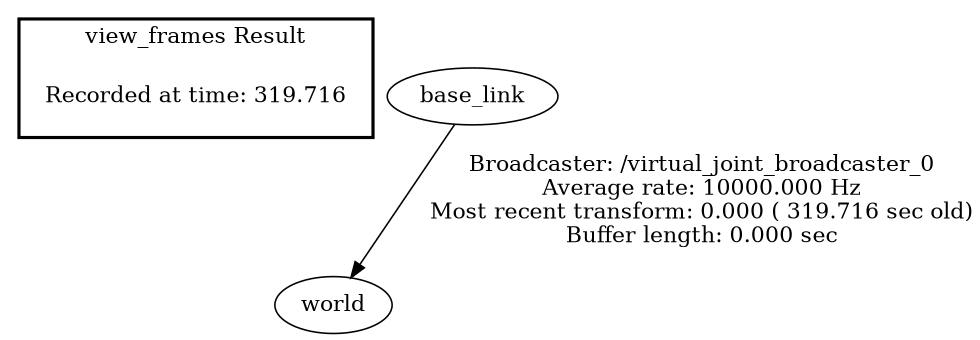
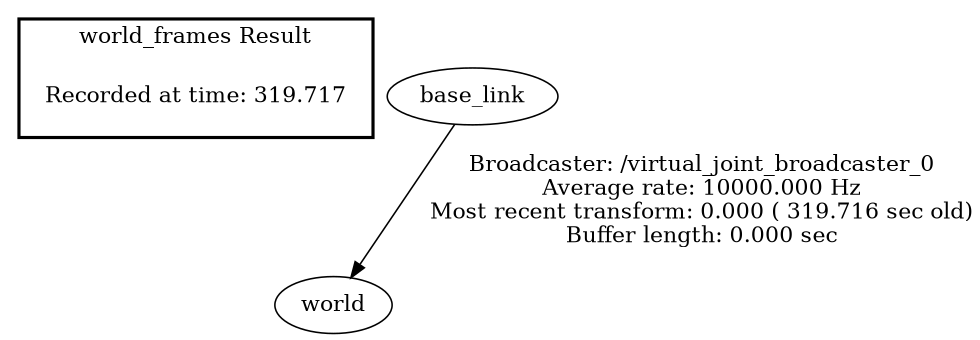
cluster "view_frames Result": label "view_frames Result" -> "world_frames Result"
node "Recorded at time: 319.716": label "Recorded at time: 319.716" -> "Recorded at time: 319.717"
